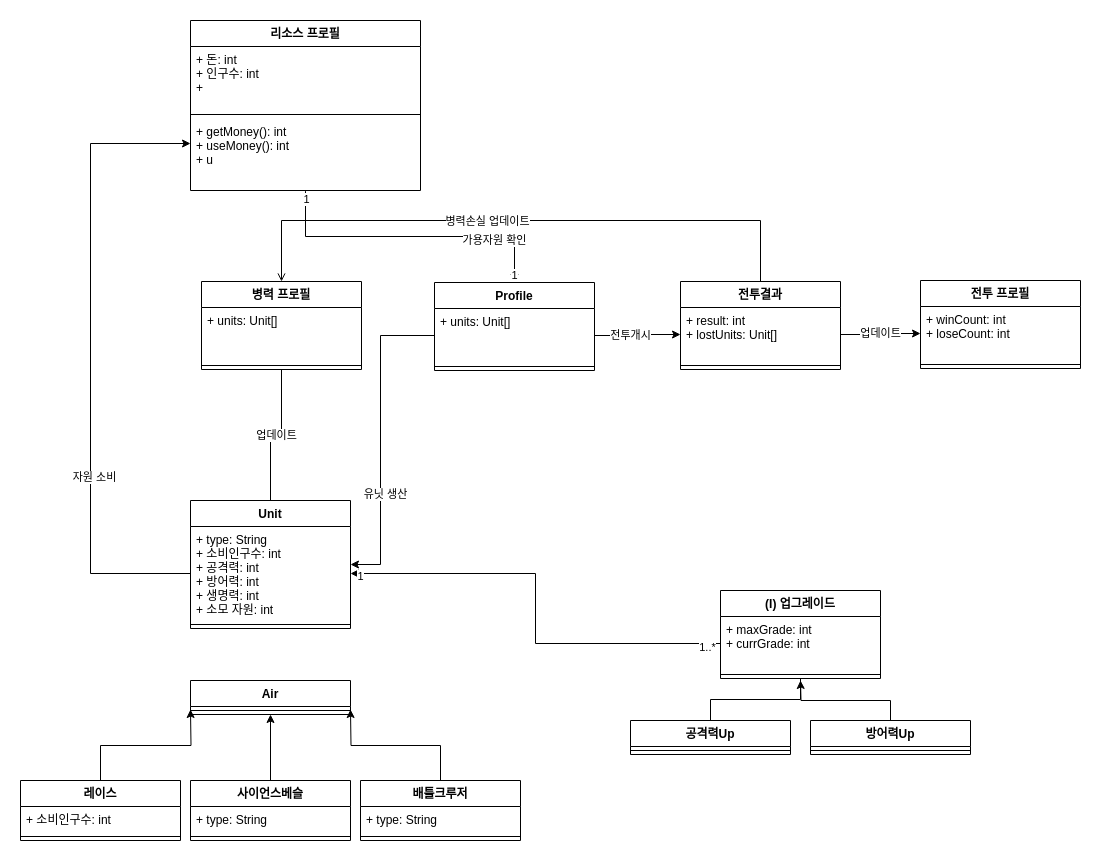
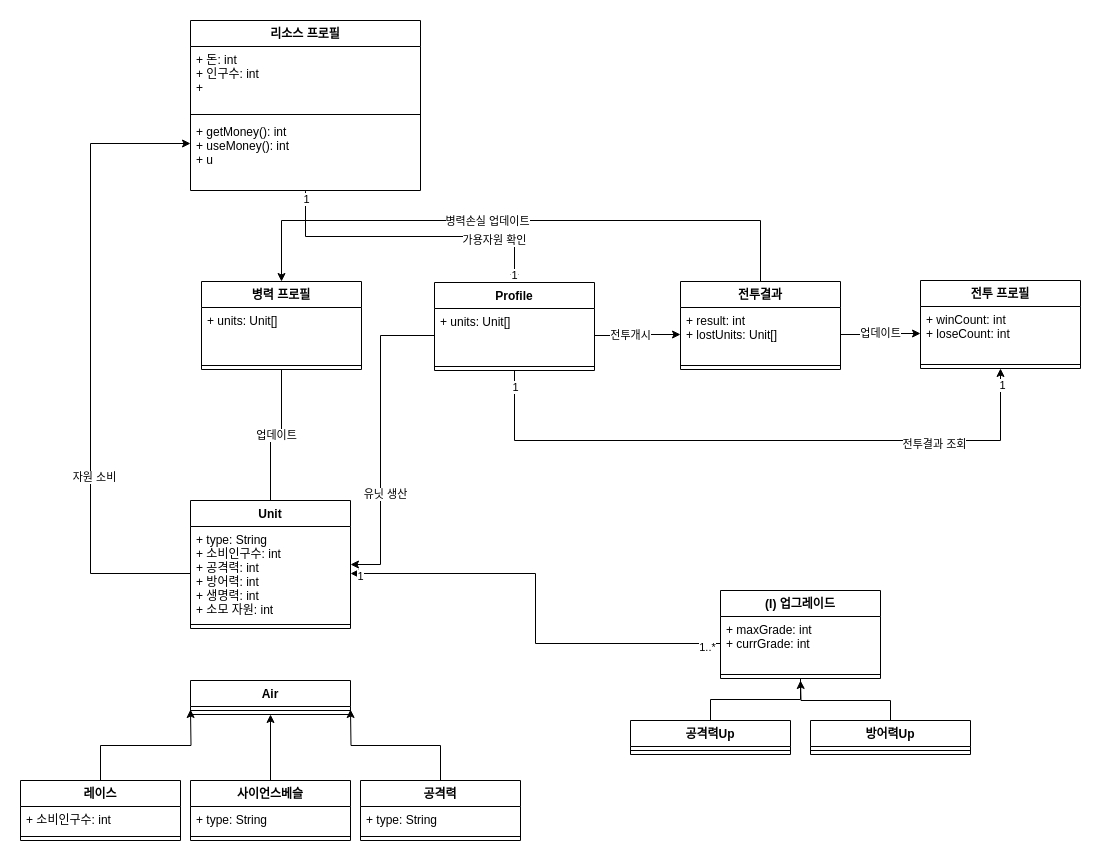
edge "전투결과" -> "병력 프로필": arrowhead open -> classic
edge "Profile" -> "전투 프로필": added, labels "1", "전투결과 조회", "1"
node "배틀크루저": label "배틀크루저" -> "공격력"
